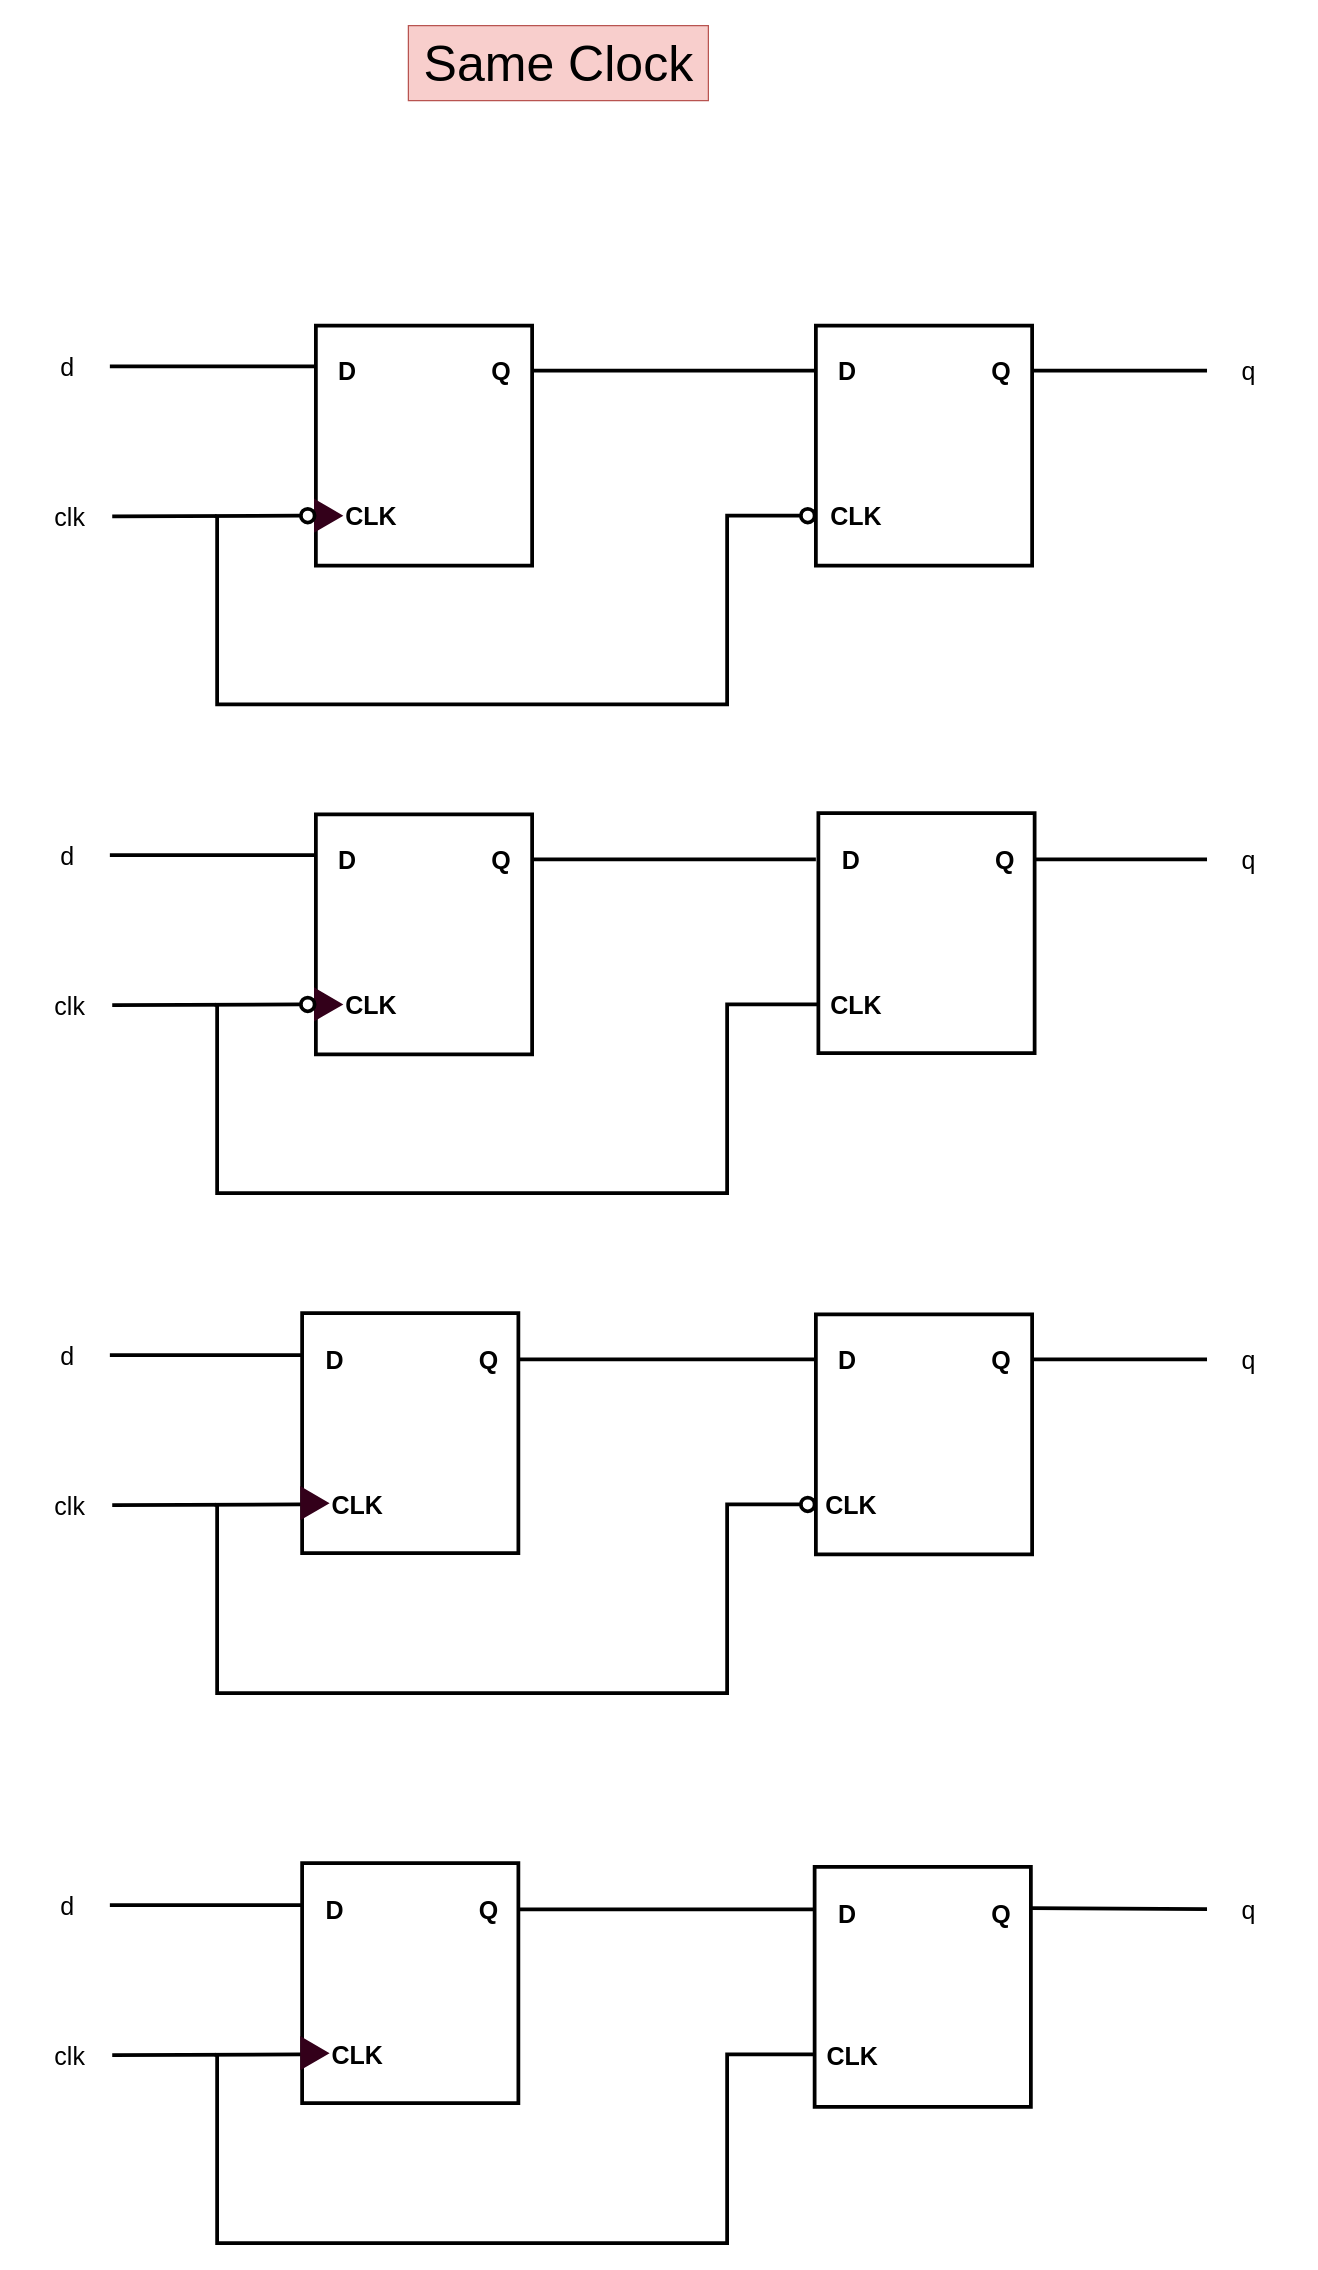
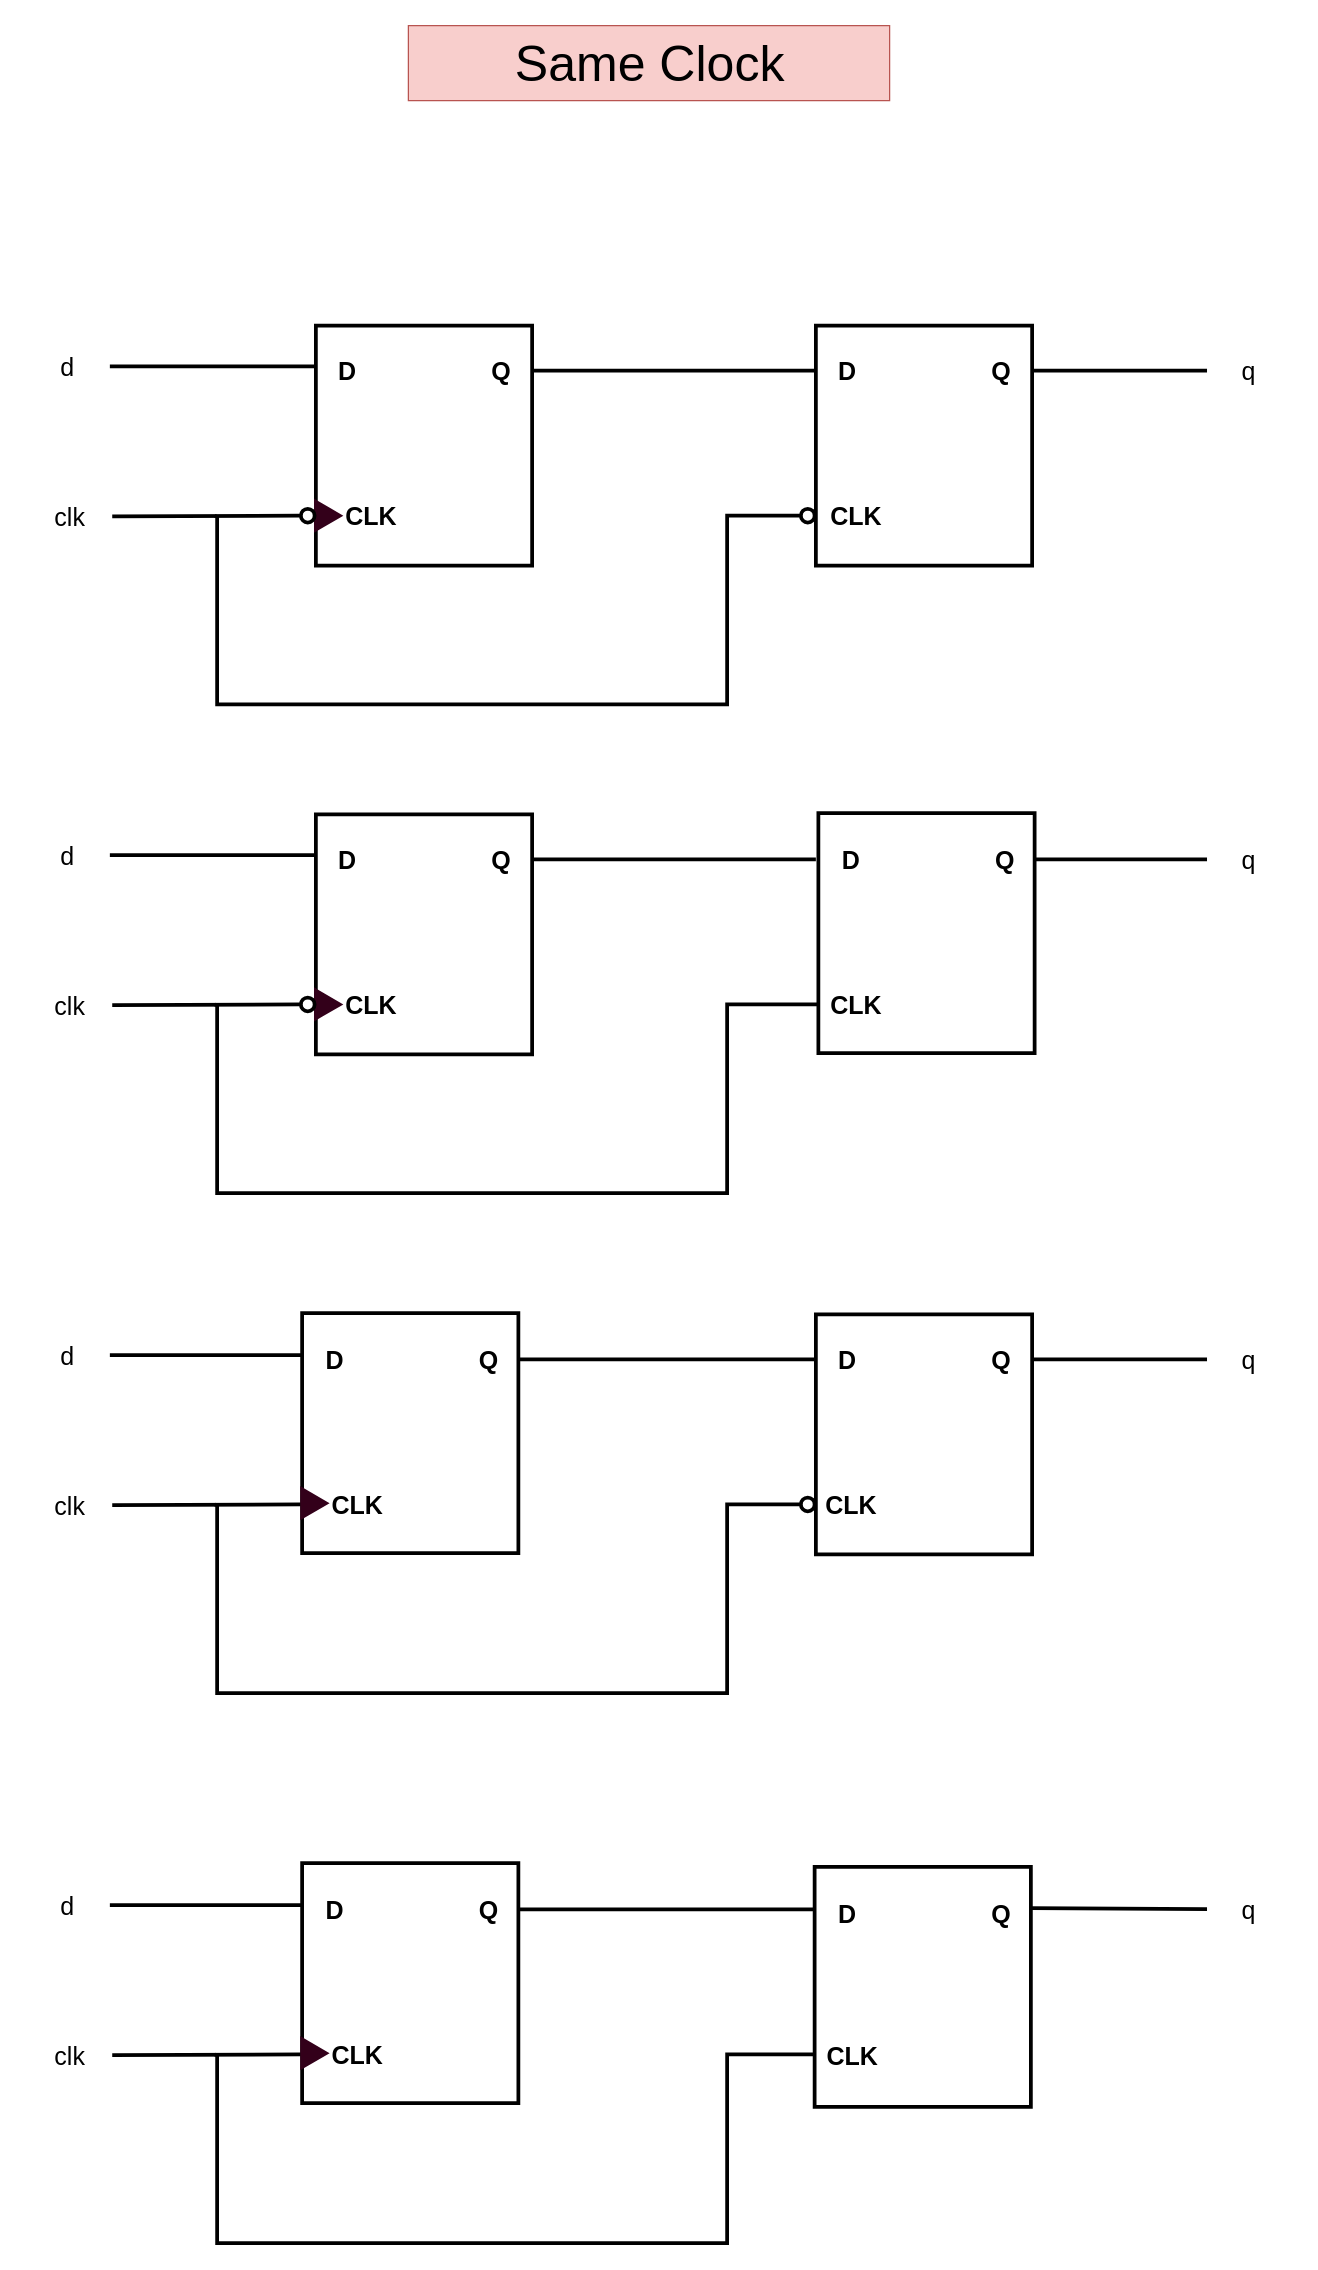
node "Same Clock": size 300x75 -> 481x75
